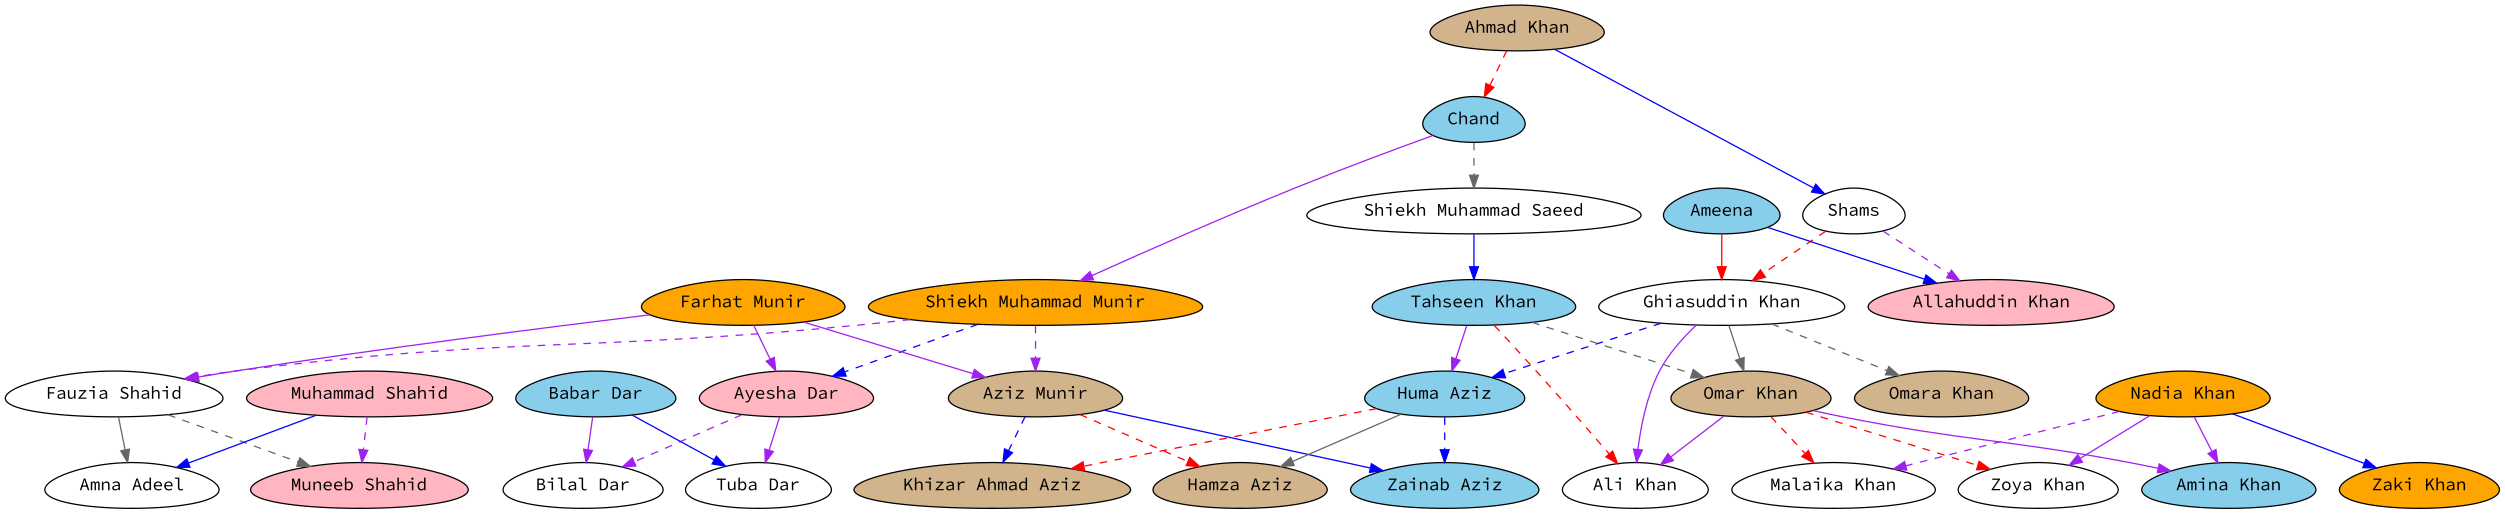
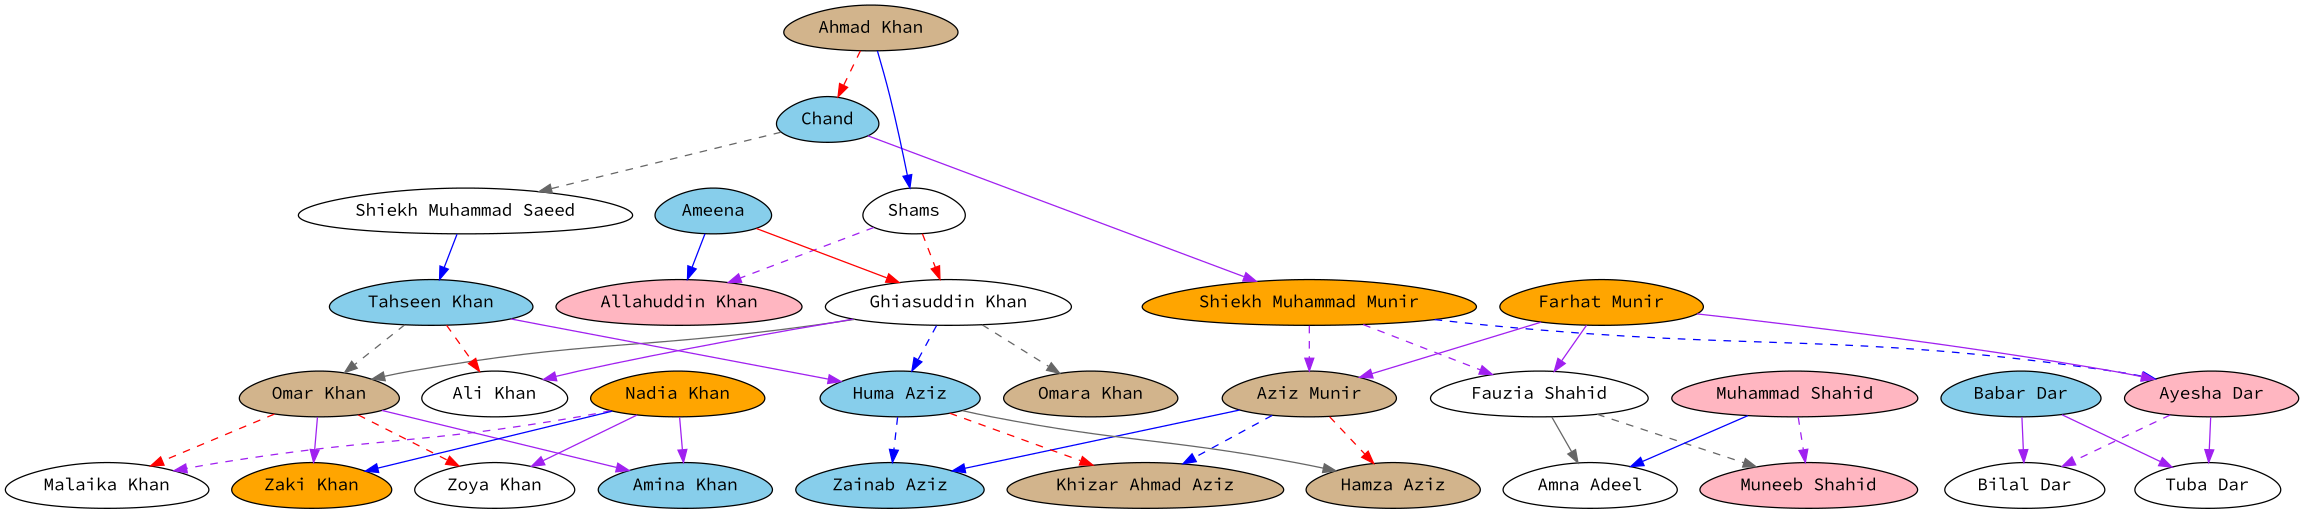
edge "Babar Dar" -> "Tuba Dar": color blue -> purple
edge "Omar Khan" -> "Ali Khan": now "Omar Khan" -> "Zaki Khan"
